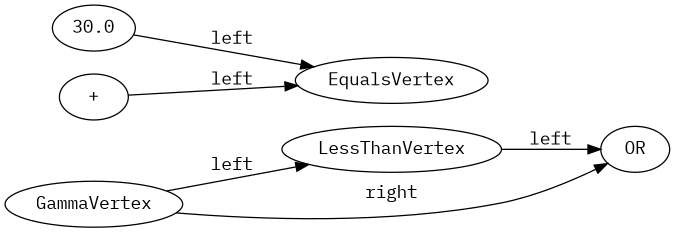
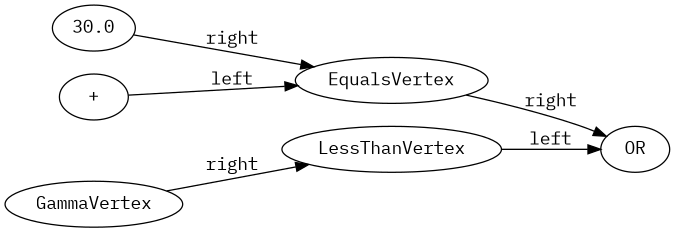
edge "30.0" -> "EqualsVertex": label "left" -> "right"
edge "GammaVertex" -> "LessThanVertex": label "left" -> "right"
edge "GammaVertex" -> "OR": now "EqualsVertex" -> "OR"
